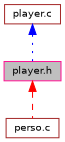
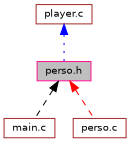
node "player.h": label "player.h" -> "perso.h"
node "main.c": added
